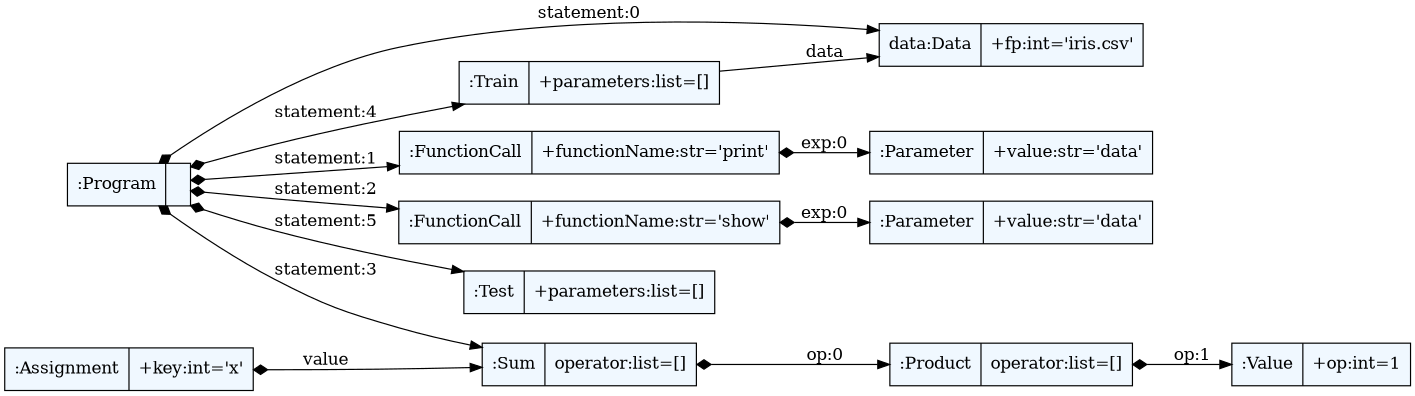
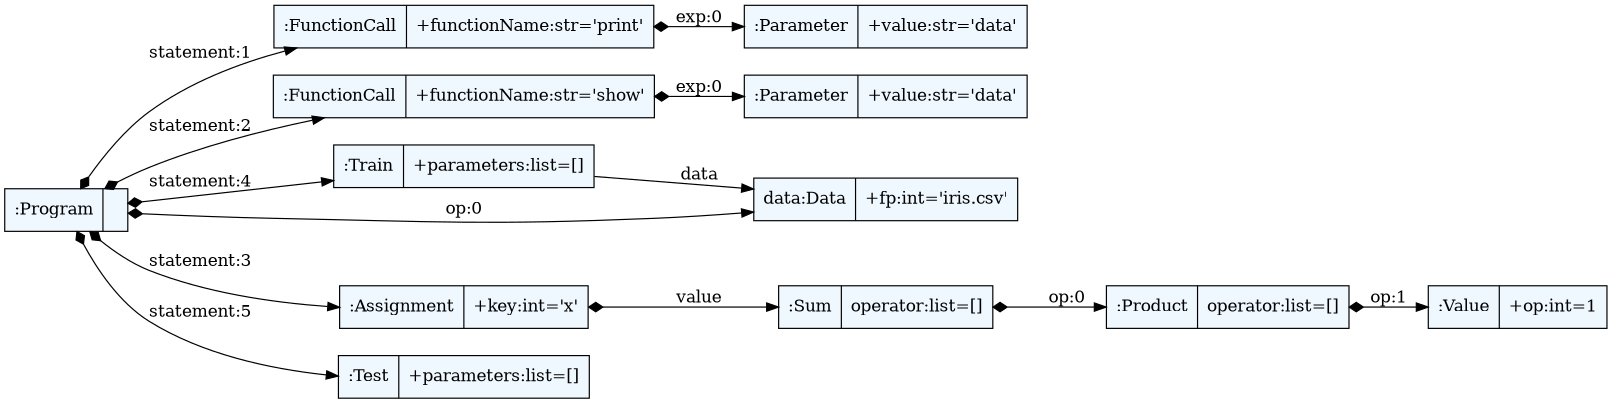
edge "data:Data" -- ":Program": label "statement:0" -> "op:0"
edge ":Program" -- ":Sum": now ":Program" -- ":Assignment"
